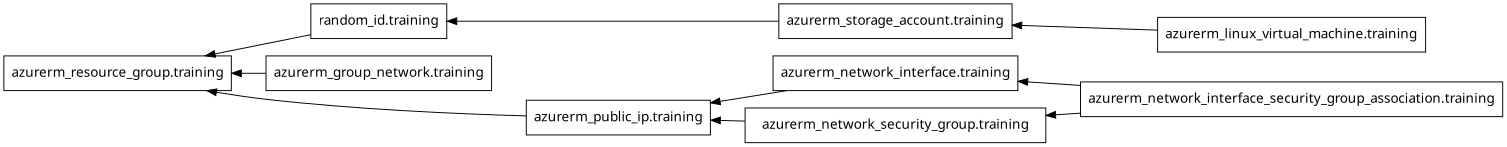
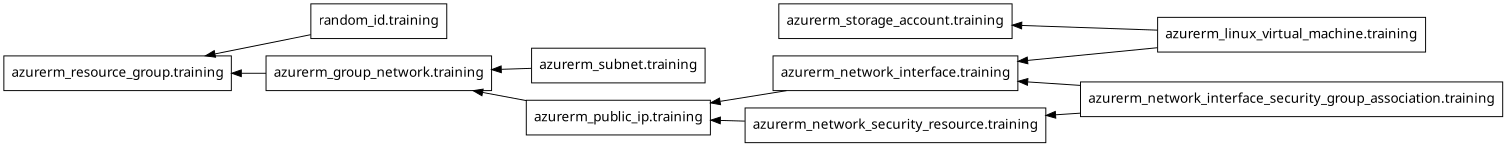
edge "azurerm_storage_account.training" -> "random_id.training": removed
edge "azurerm_linux_virtual_machine.training" -> "azurerm_network_interface.training": added
node "azurerm_subnet.training": added
edge "azurerm_public_ip.training" -> "azurerm_resource_group.training": now "azurerm_public_ip.training" -> "azurerm_group_network.training"
node "azurerm_network_security_group.training": label "azurerm_network_security_group.training" -> "azurerm_network_security_resource.training"
